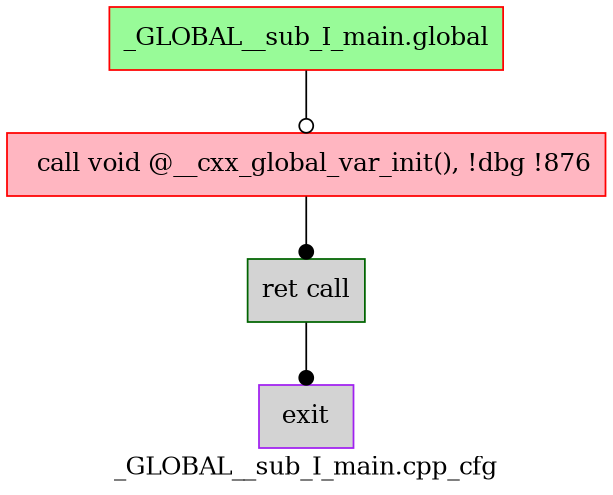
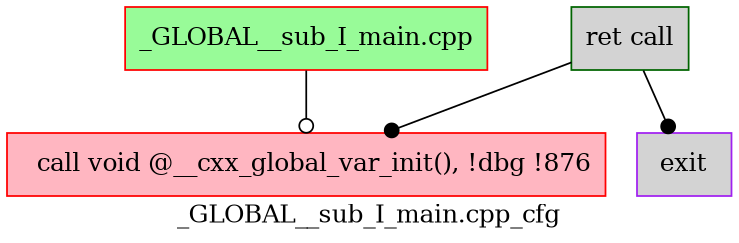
node "_GLOBAL__sub_I_main.global": label "_GLOBAL__sub_I_main.global" -> "_GLOBAL__sub_I_main.cpp"
edge "call void @__cxx_global_var_init(), !dbg !876" -> "ret call": reversed
